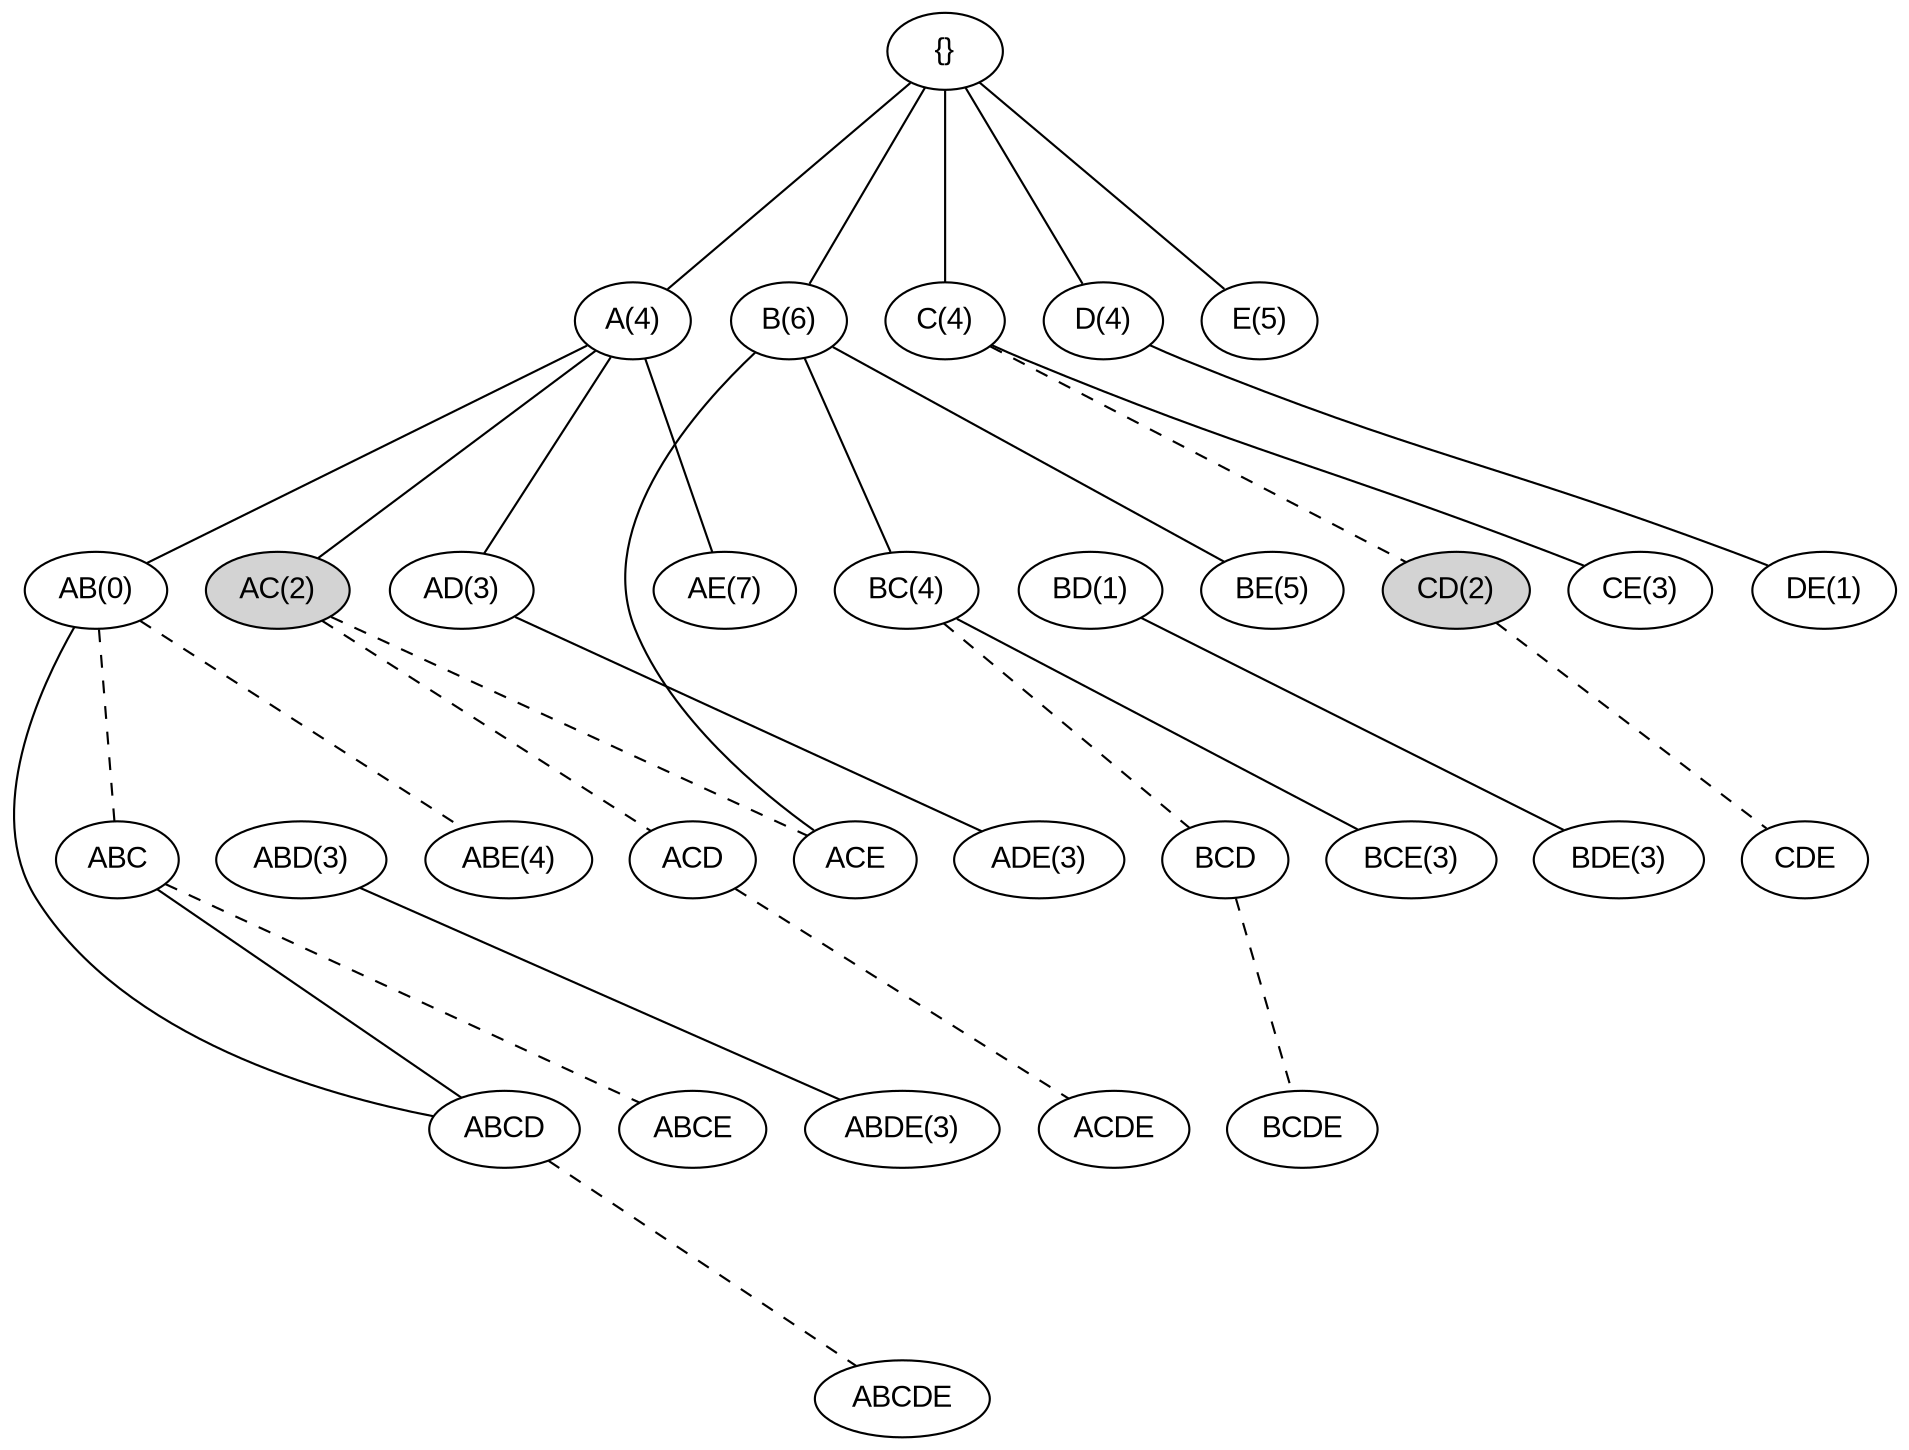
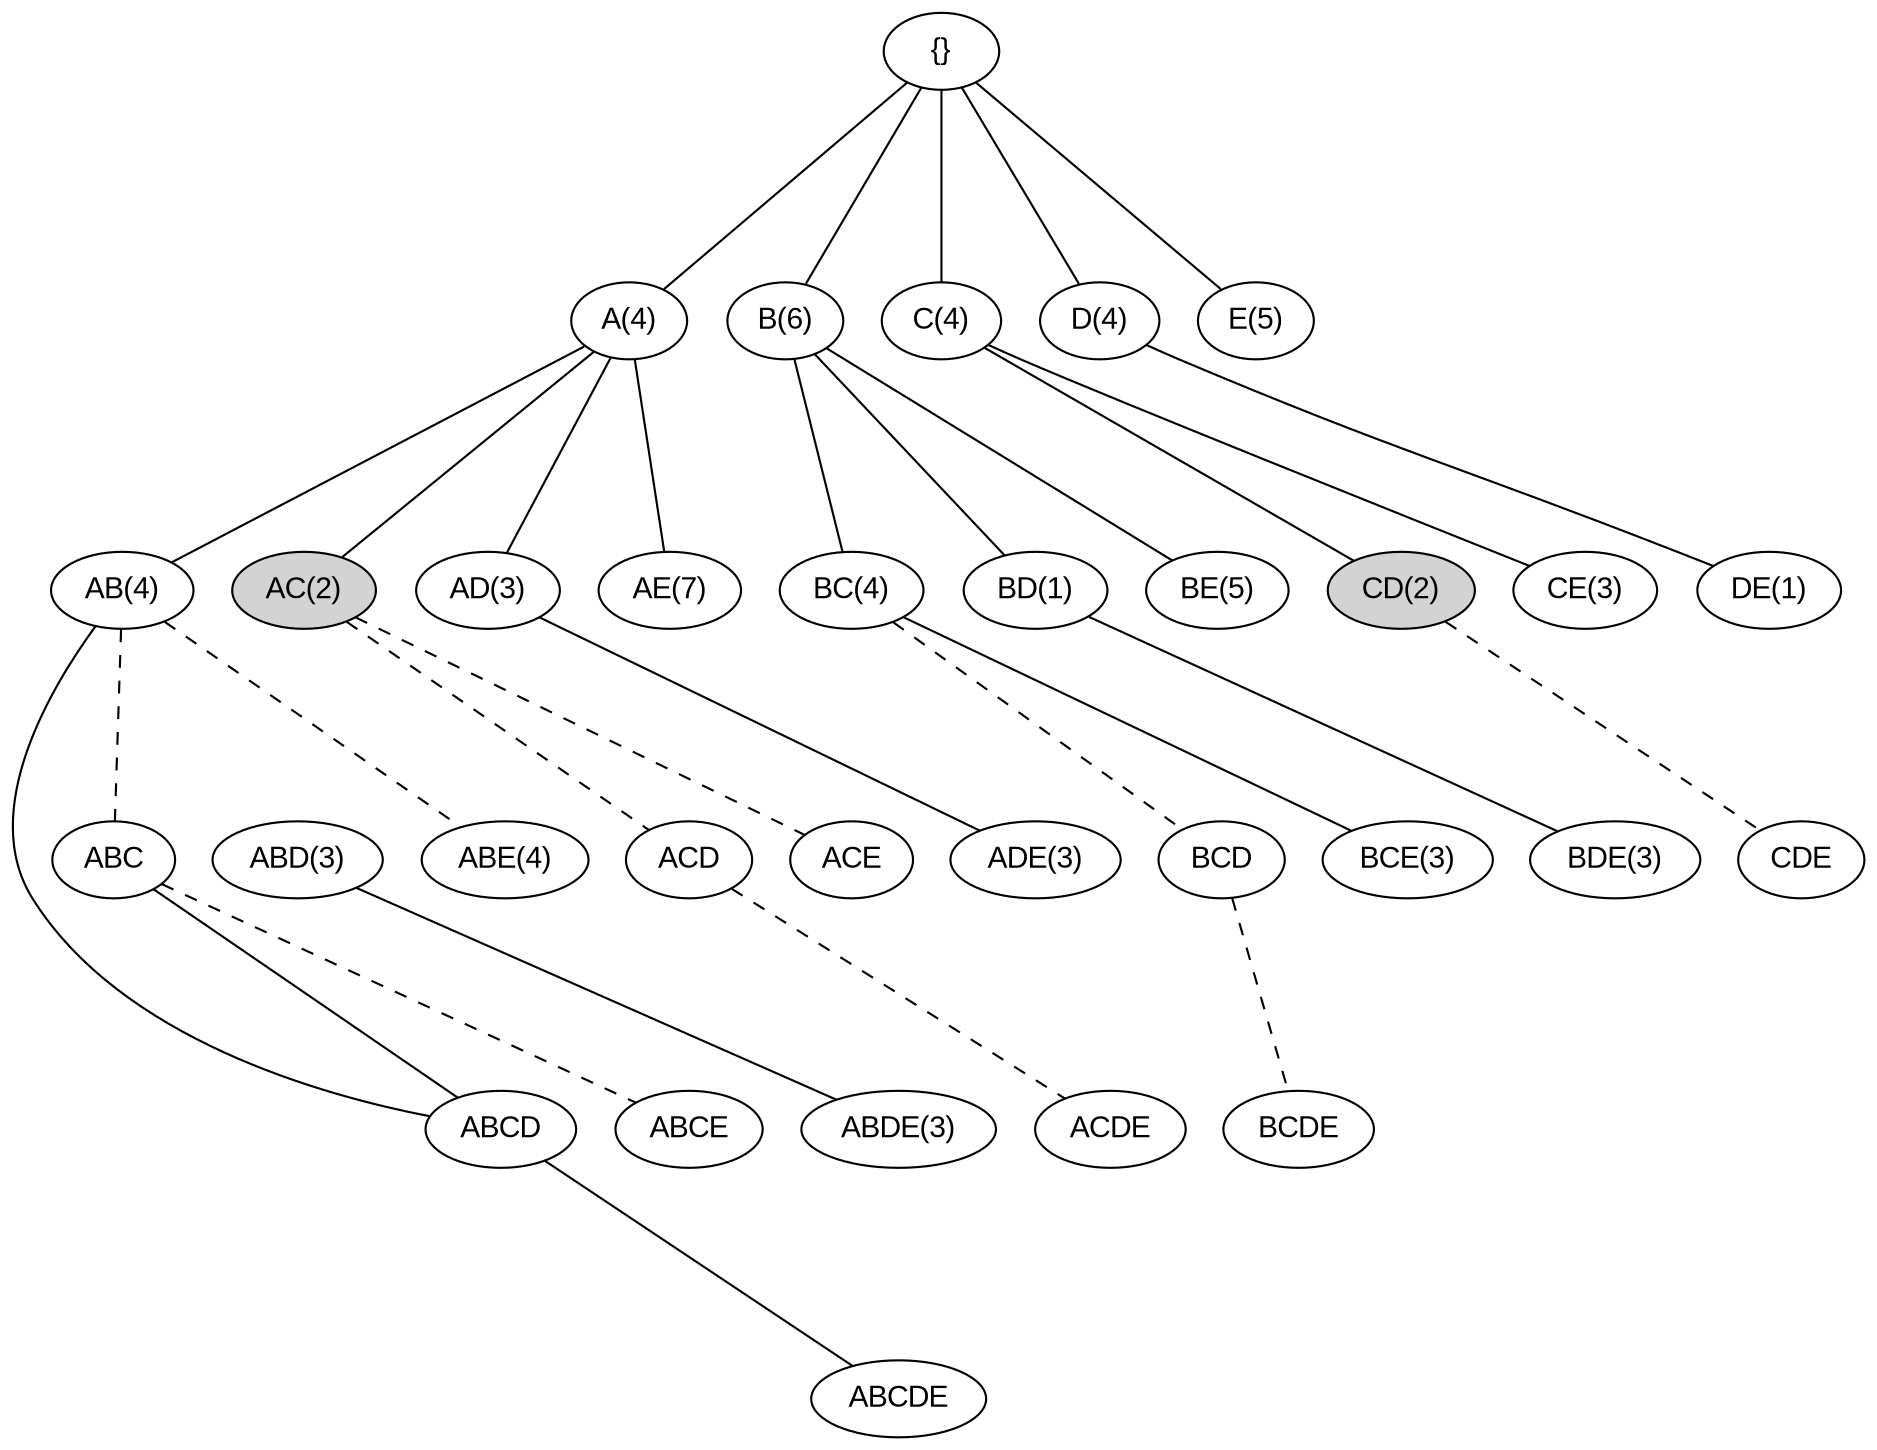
edge "C(4)" -- "CD(2)": style dashed -> solid
node "AB(0)": label "AB(0)" -> "AB(4)"
edge "B(6)" -- "ACE": now "B(6)" -- "BD(1)"
edge "ABCD" -- "ABCDE": style dashed -> solid
